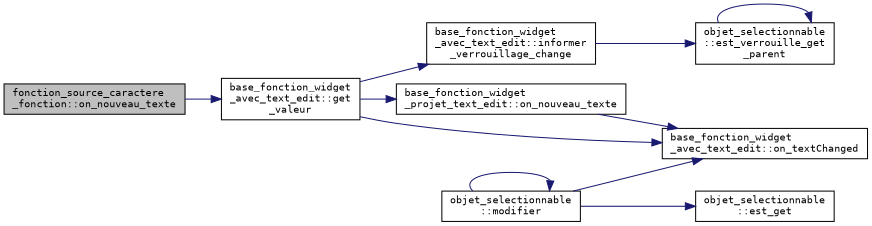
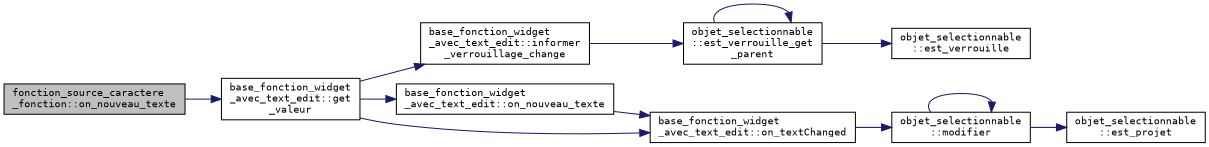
node "objet_selectionnable ::est_verrouille": added
node "base_fonction_widget _projet_text_edit::on_nouveau_texte": label "base_fonction_widget _projet_text_edit::on_nouveau_texte" -> "base_fonction_widget _avec_text_edit::on_nouveau_texte"
edge "objet_selectionnable ::modifier" -> "base_fonction_widget _avec_text_edit::on_textChanged": reversed
node "objet_selectionnable ::est_get": label "objet_selectionnable ::est_get" -> "objet_selectionnable ::est_projet"
